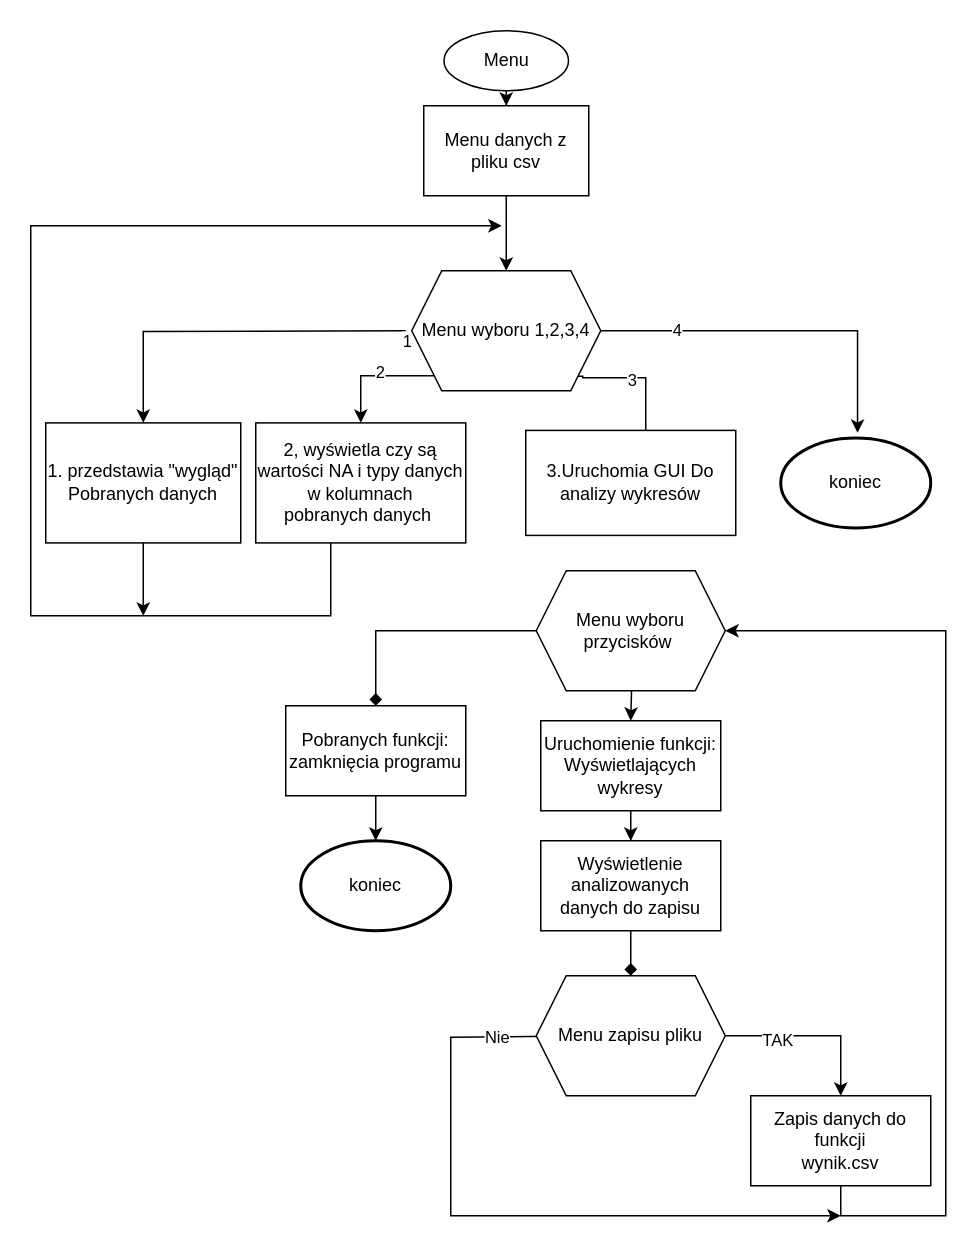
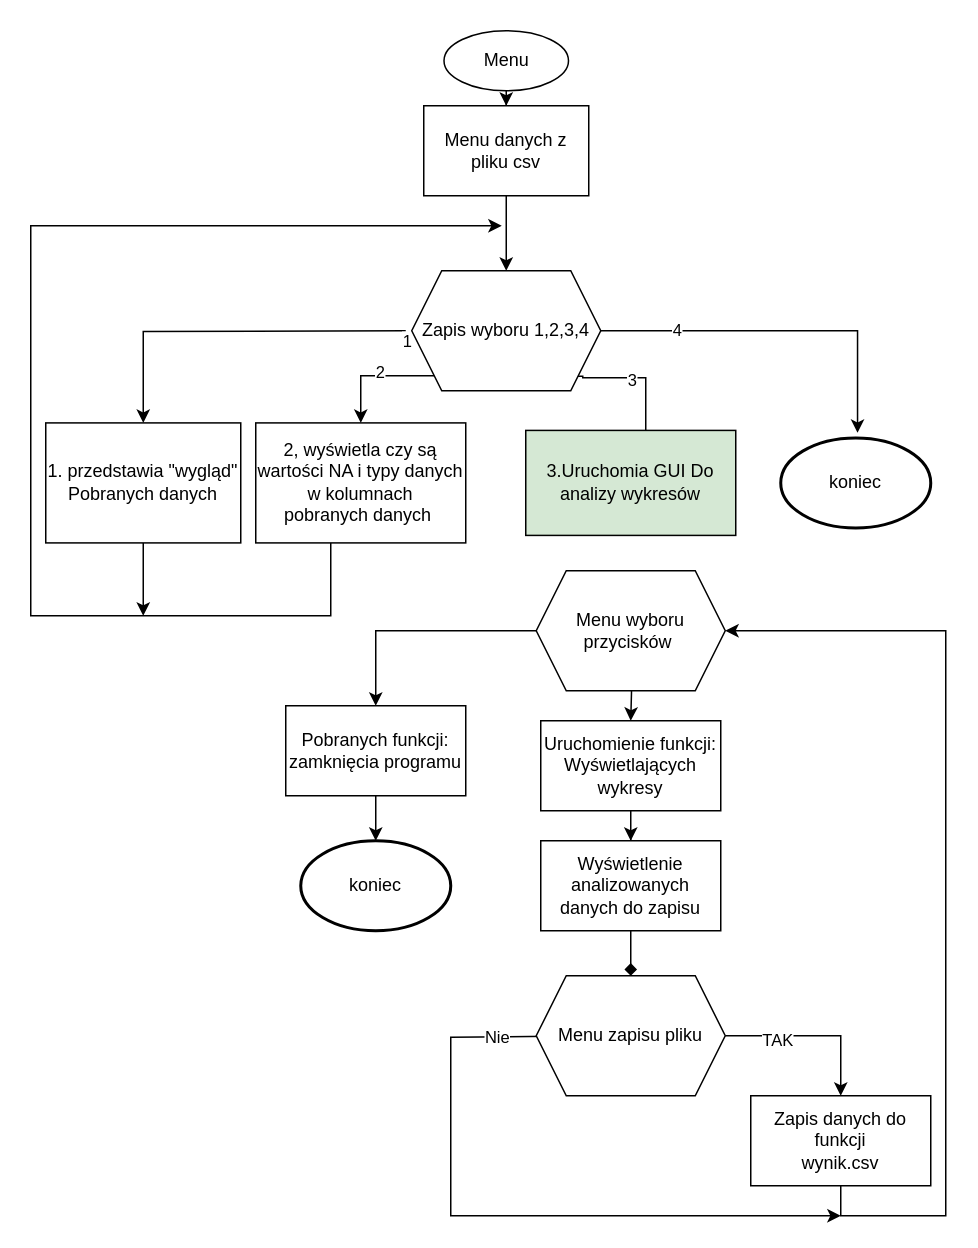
node "Menu wyboru 1,2,3,4": label "Menu wyboru 1,2,3,4" -> "Zapis wyboru 1,2,3,4"
node "3.Uruchomia GUI Do analizy wykresów": fillcolor #ffffff -> #d5e8d4
edge "Menu wyboru przycisków" -> "Pobranych funkcji: zamknięcia programu": arrowhead diamond -> classic
